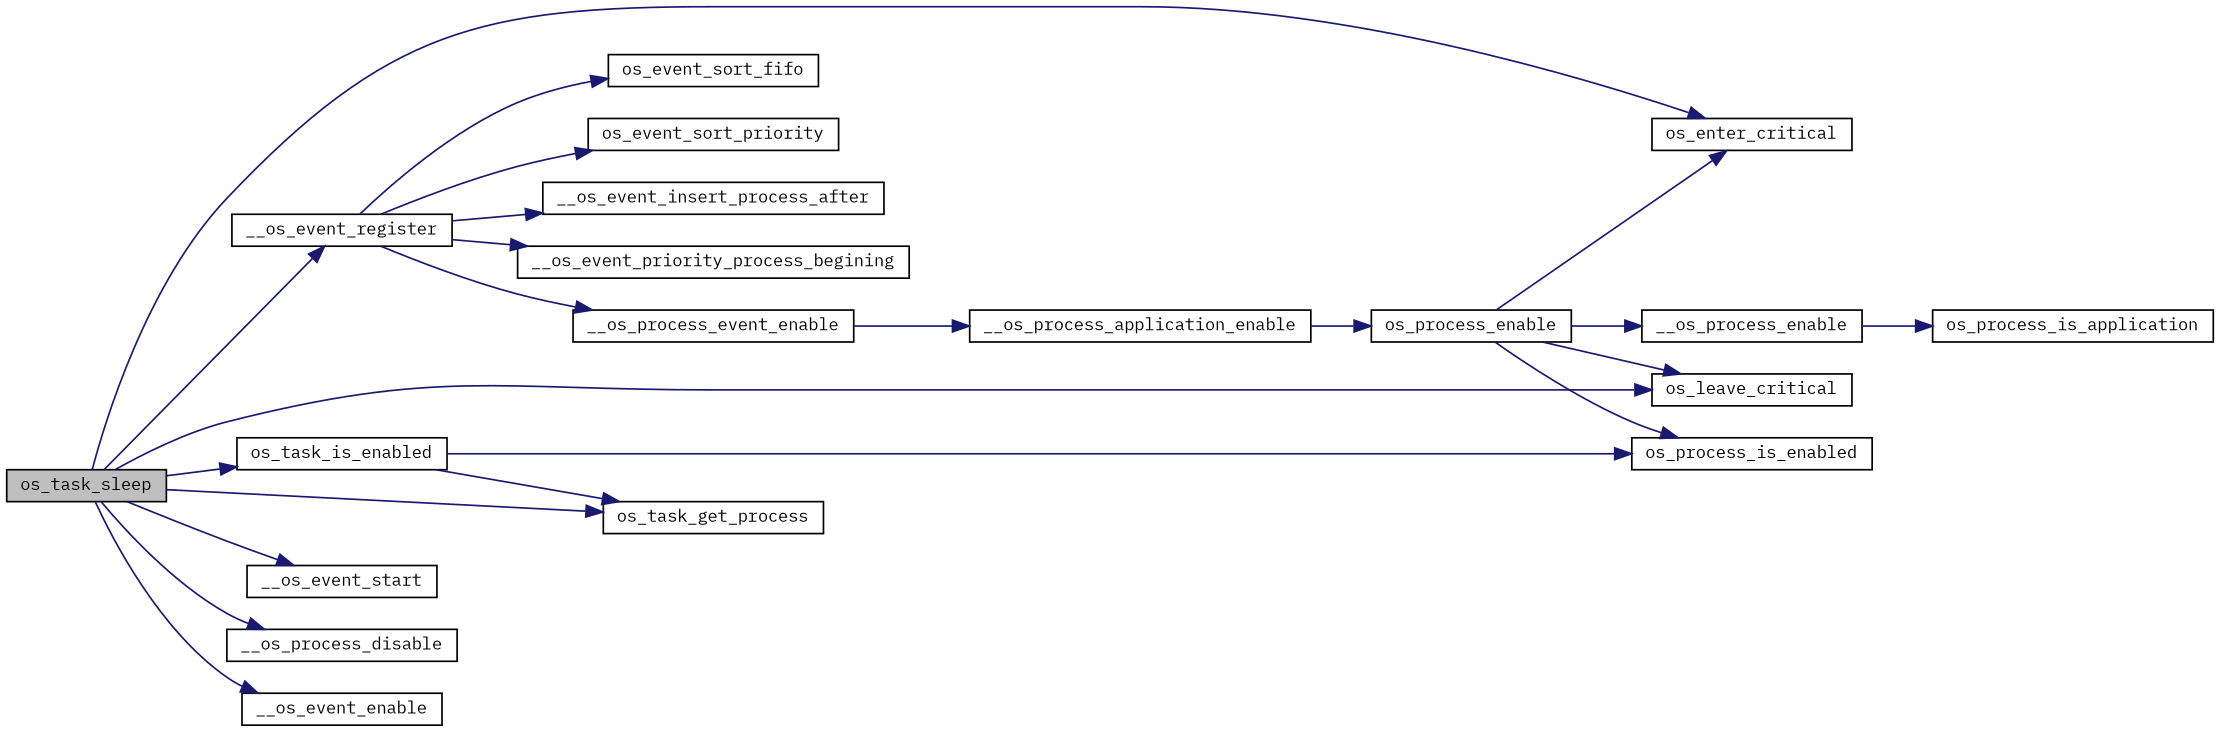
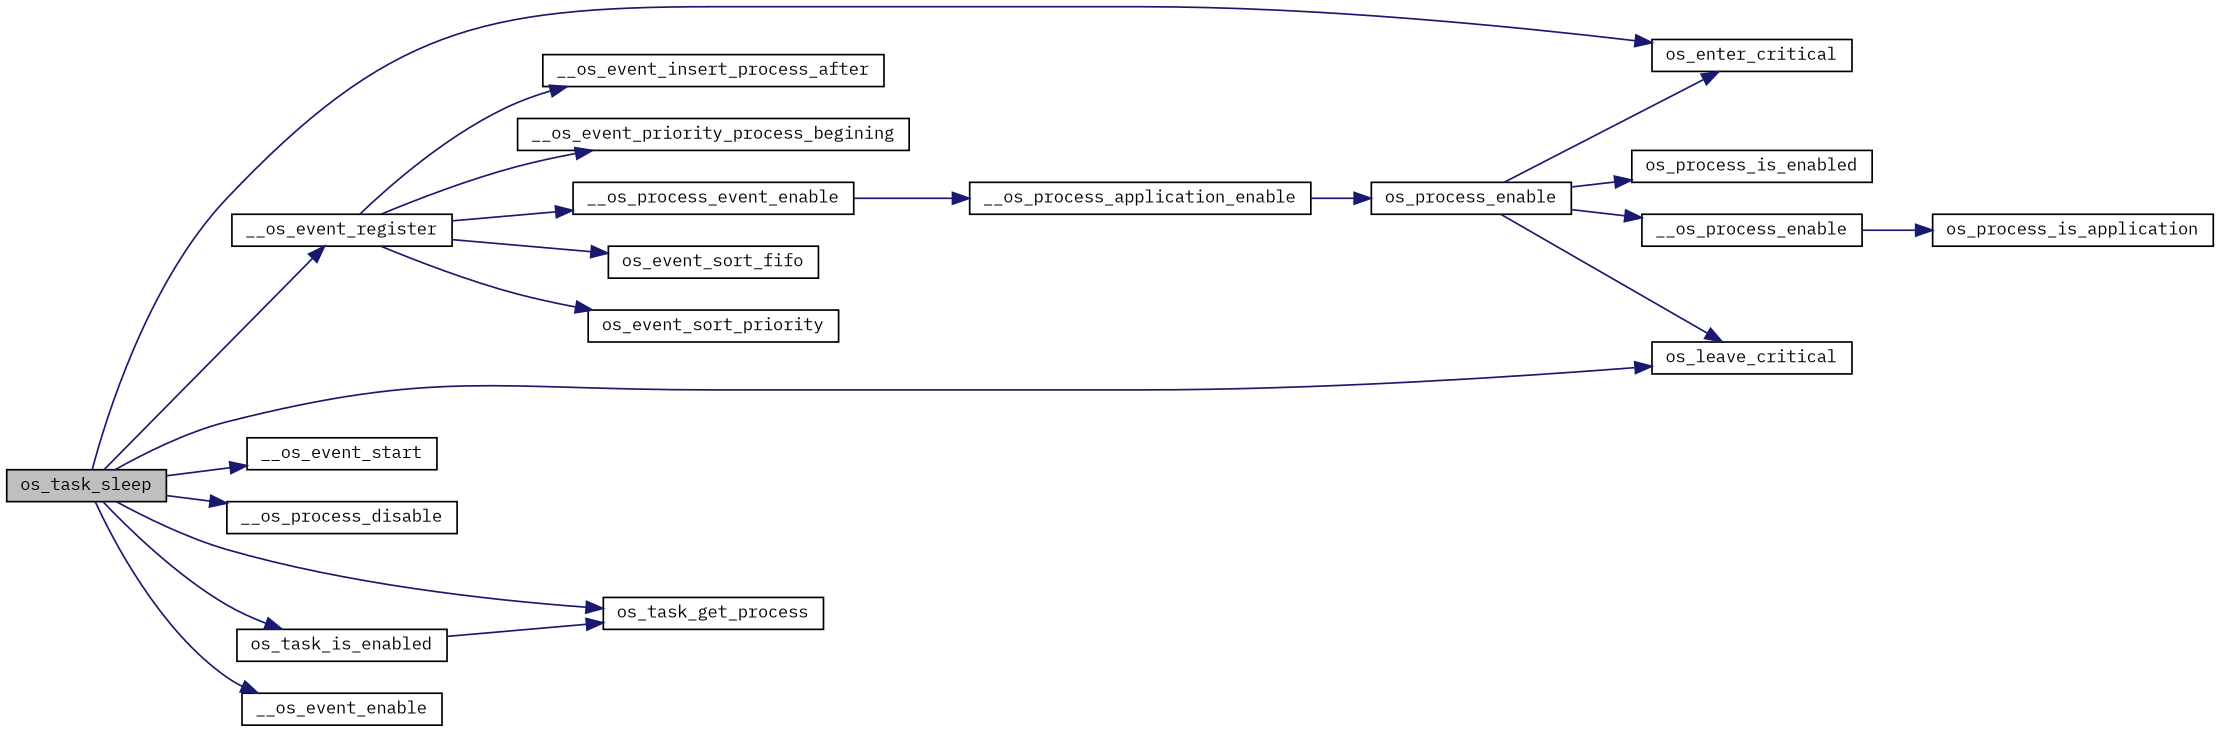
edge "os_task_is_enabled" -> "os_process_is_enabled": removed
